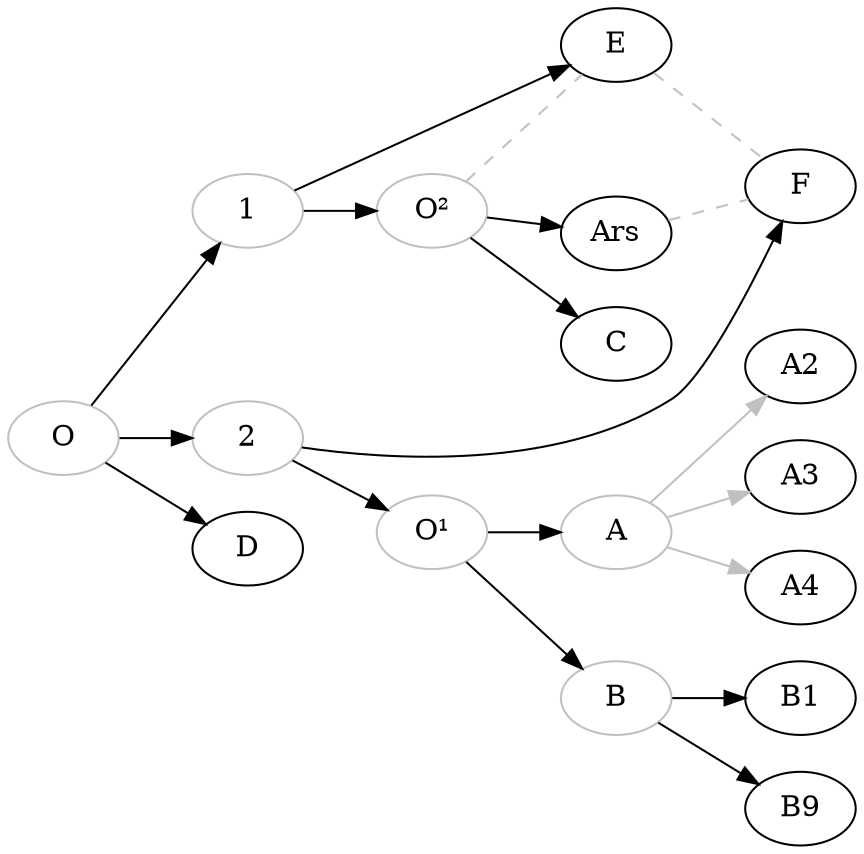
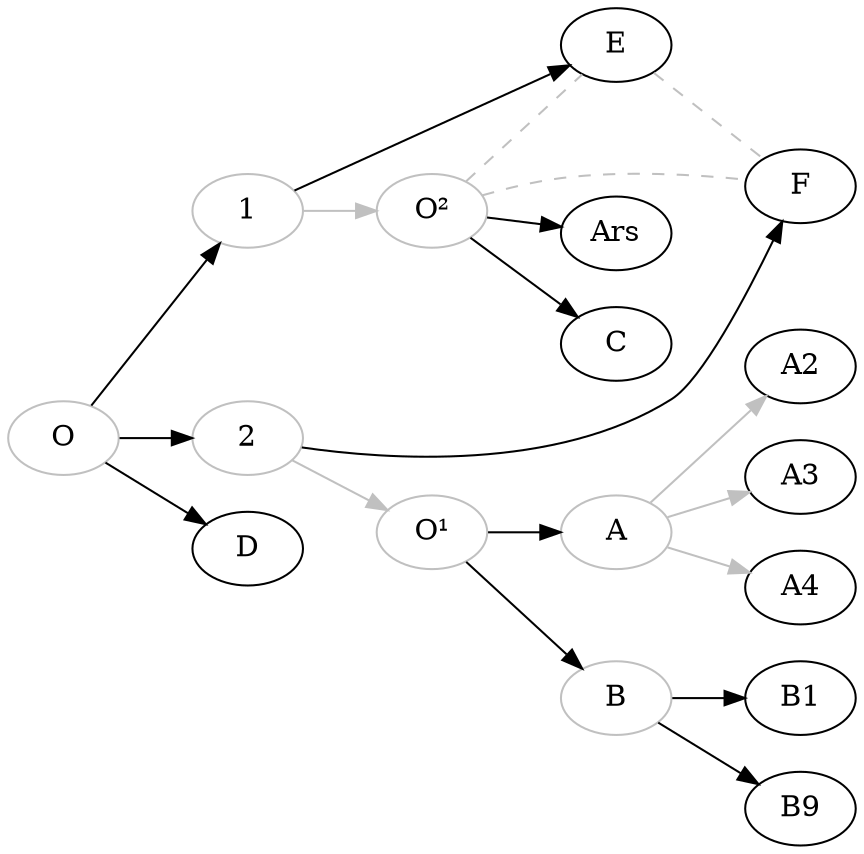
edge "F" -- "Ars": now "F" -- "O²"
edge "1" -> "O²": color black -> grey
edge "2" -> "O¹": color black -> grey
